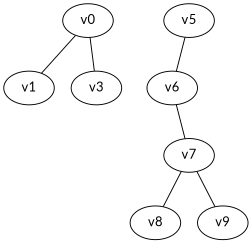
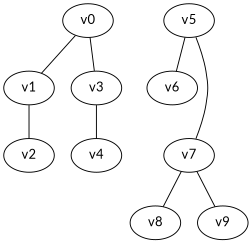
edge "v6" -- "v7": now "v5" -- "v7"
node "v2": added
node "v4": added
